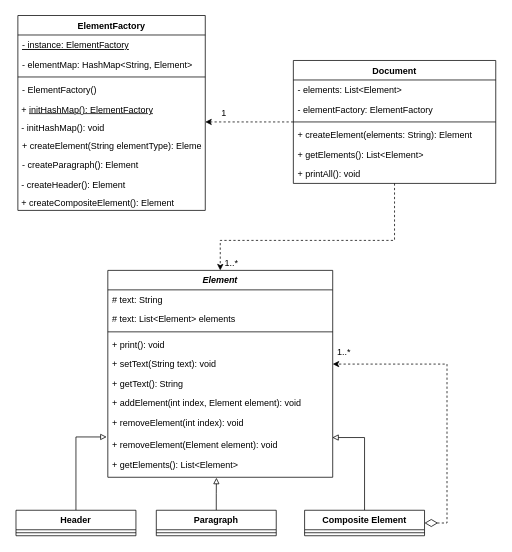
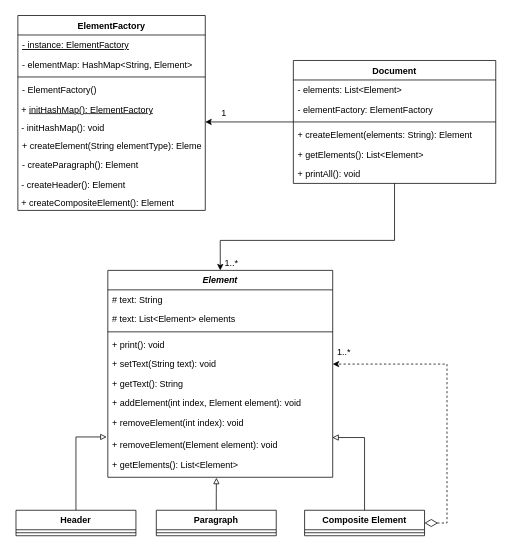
edge "Document" -> "- initHashMap(): void": style dashed -> solid
edge "Document" -> "Element": style dashed -> solid
